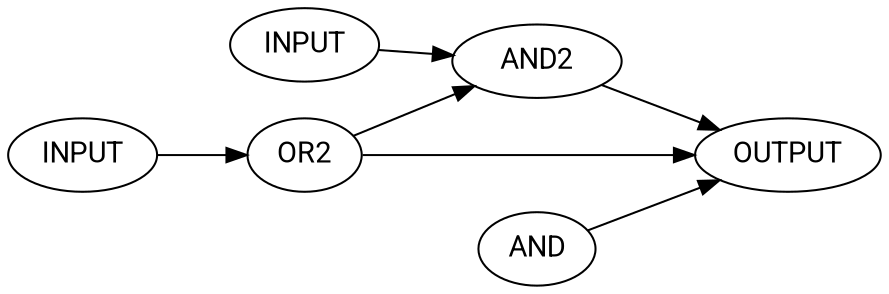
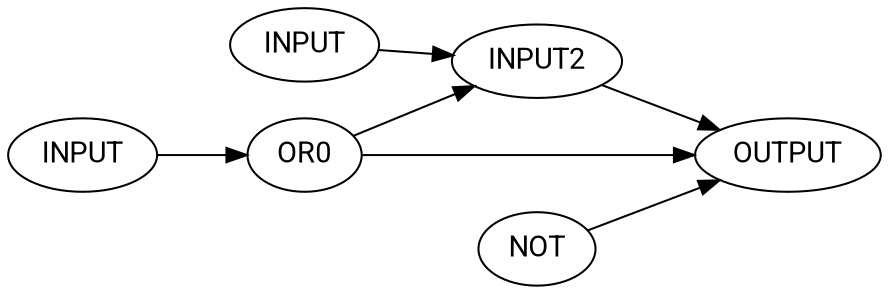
node "AND2": label "AND2" -> "INPUT2"
node "OR2": label "OR2" -> "OR0"
node "AND": label "AND" -> "NOT"
